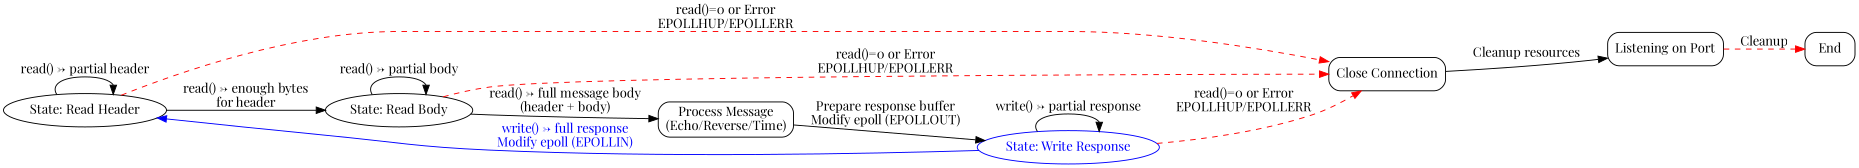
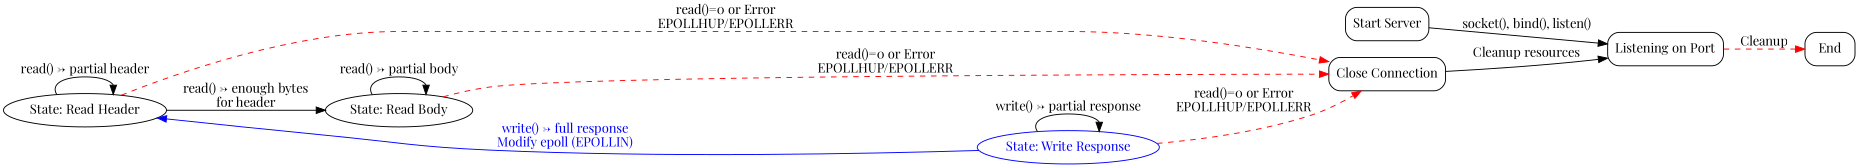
node "Start Server": added
node "Process Message (Echo/Reverse/Time)": removed
